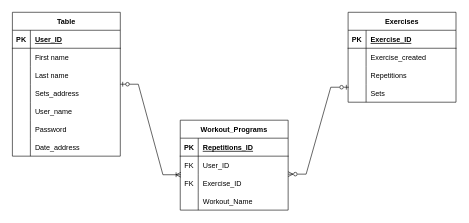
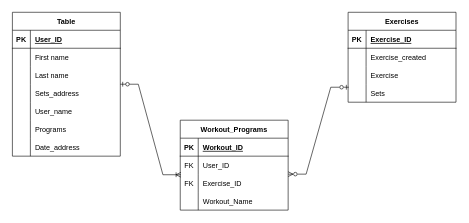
node "Repetitions": label "Repetitions" -> "Exercise"
node "Password": label "Password" -> "Programs"
node "Repetitions_ID": label "Repetitions_ID" -> "Workout_ID"
